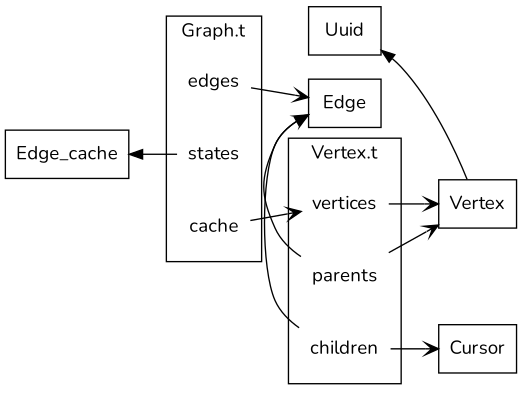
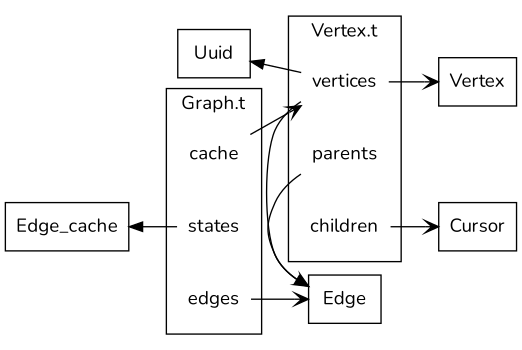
edge "Vertex" -> "Uuid": now "vertices" -> "Uuid"
edge "parents" -> "Vertex": removed
edge "children" -> "Edge": now "vertices" -> "Edge"
